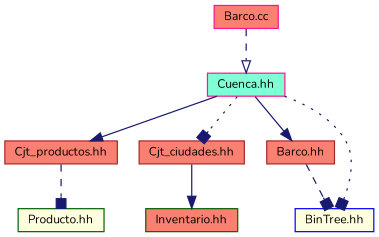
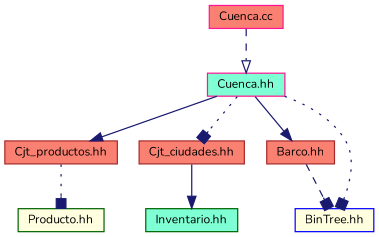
node "Barco.cc": label "Barco.cc" -> "Cuenca.cc"
edge "Cjt_productos.hh" -> "Producto.hh": style dashed -> dotted
node "Inventario.hh": fillcolor salmon -> aquamarine
